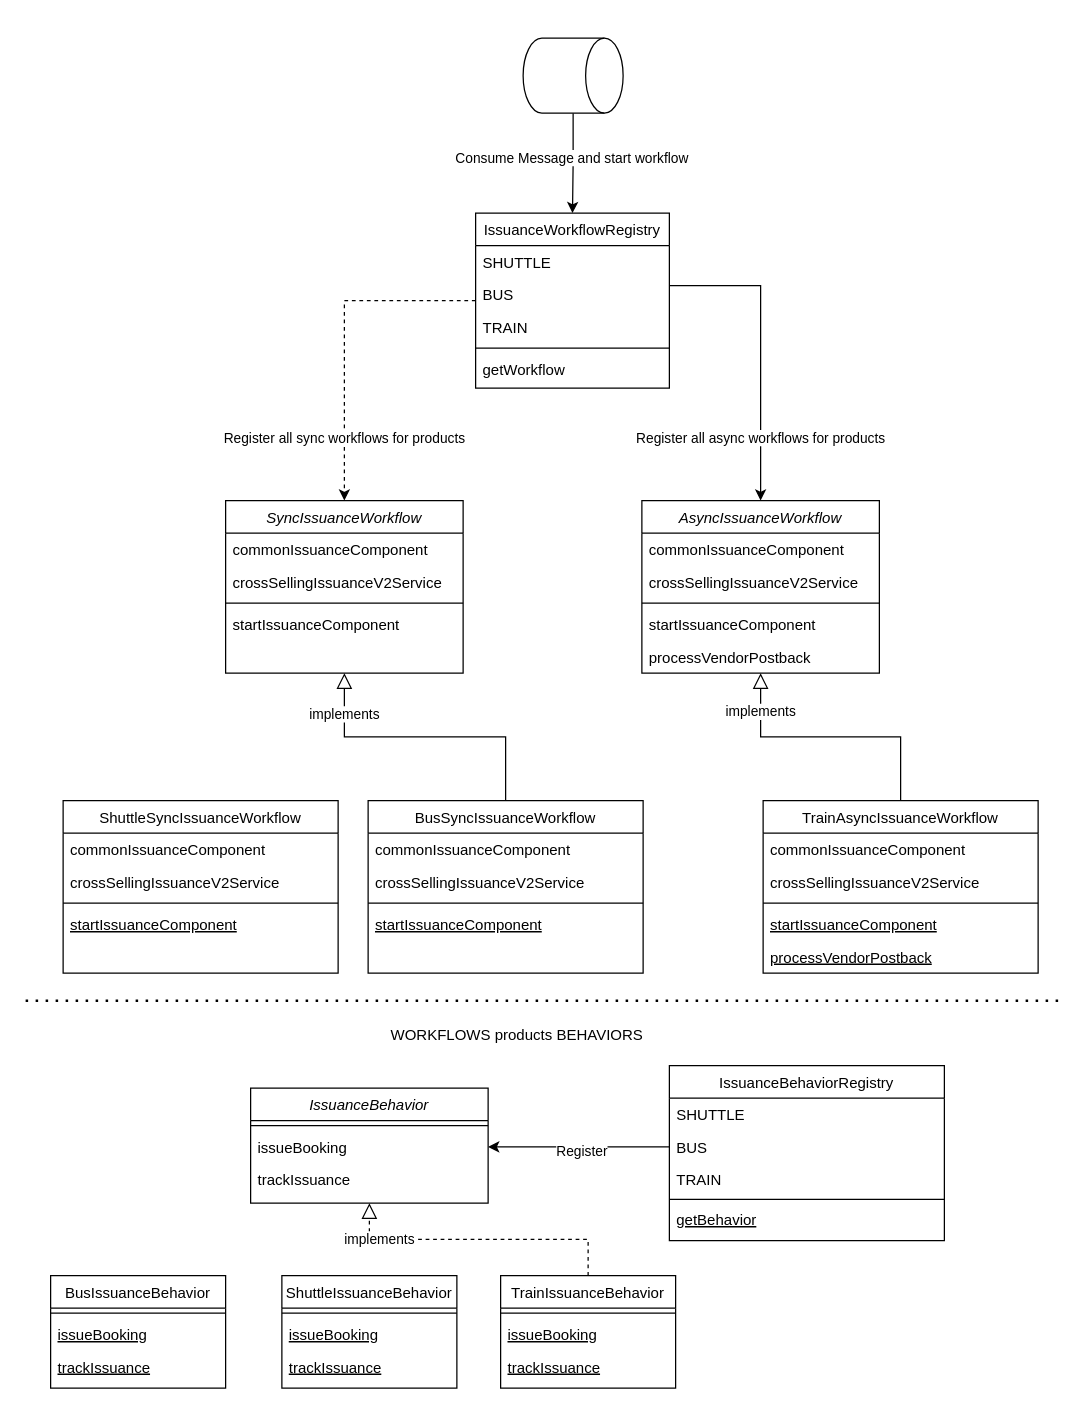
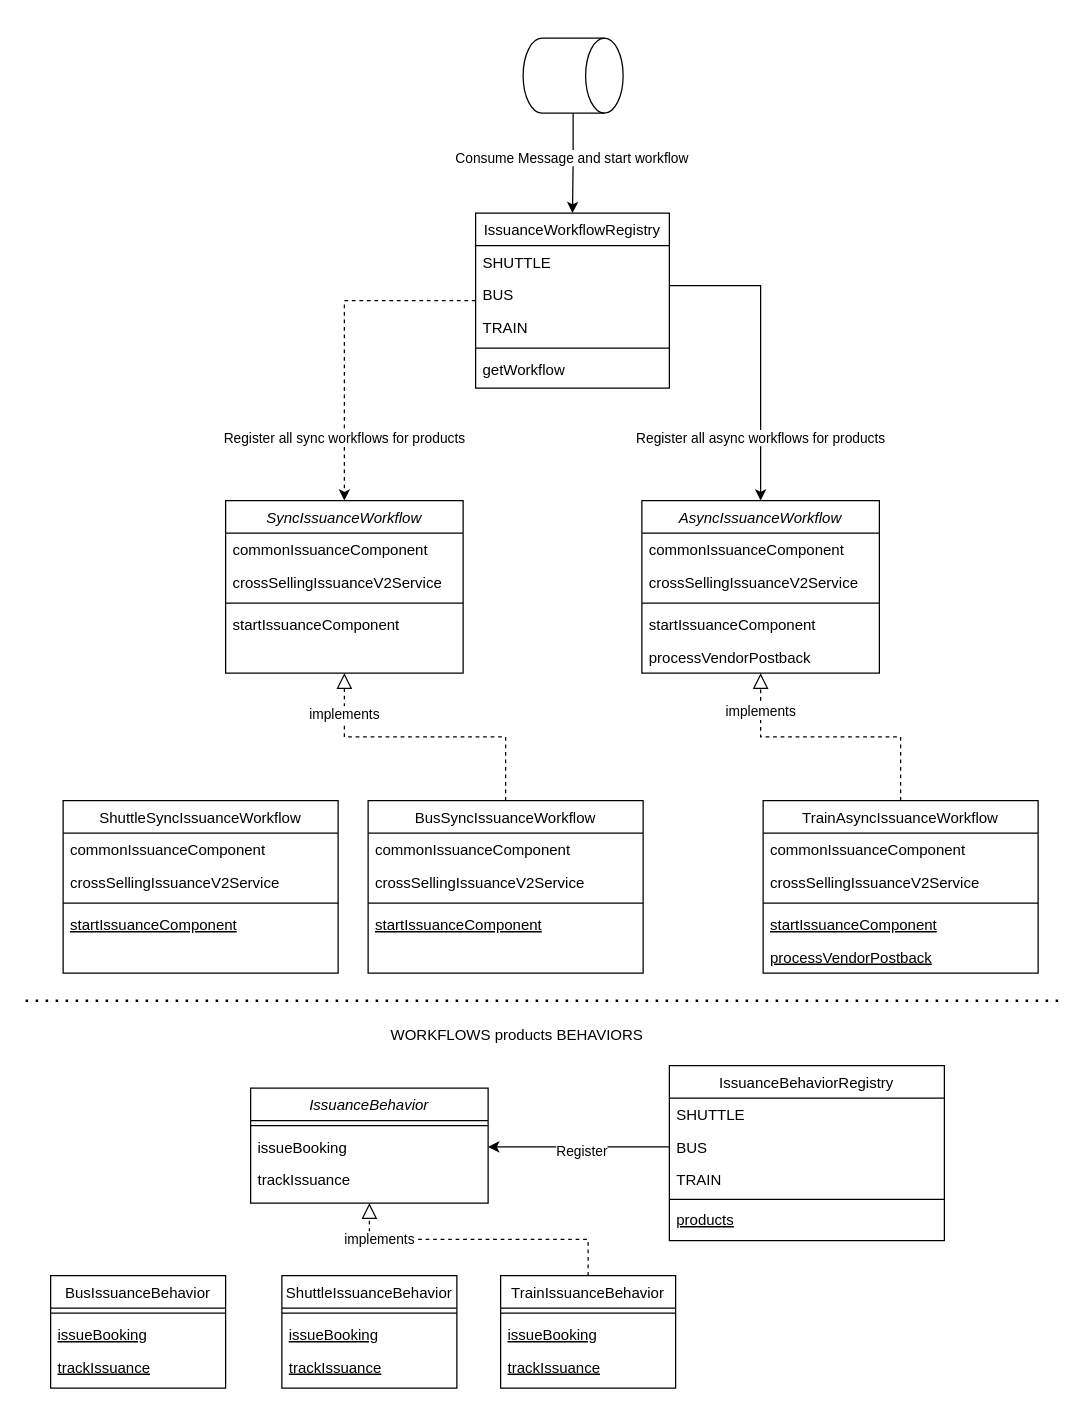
edge "BusSyncIssuanceWorkflow" -> "SyncIssuanceWorkflow": style solid -> dashed
edge "TrainAsyncIssuanceWorkflow" -> "AsyncIssuanceWorkflow": style solid -> dashed
node "getBehavior": label "getBehavior" -> "products"
